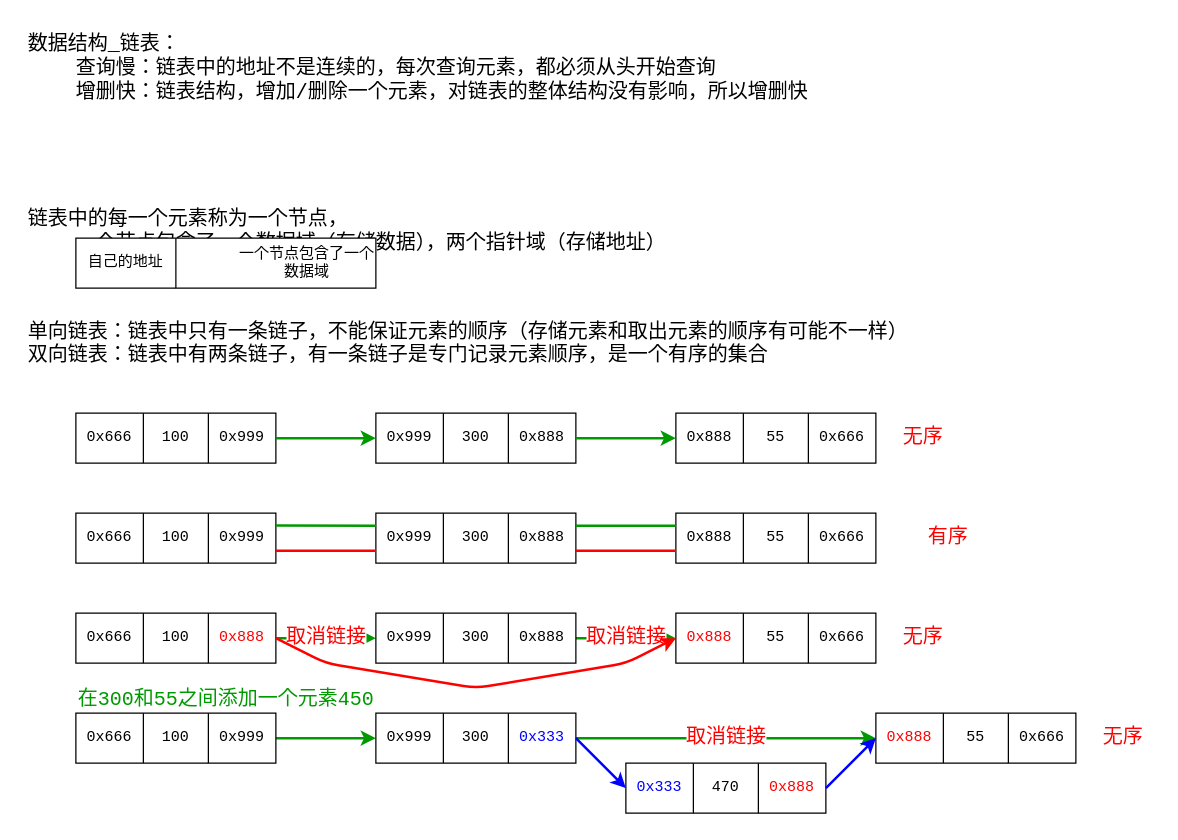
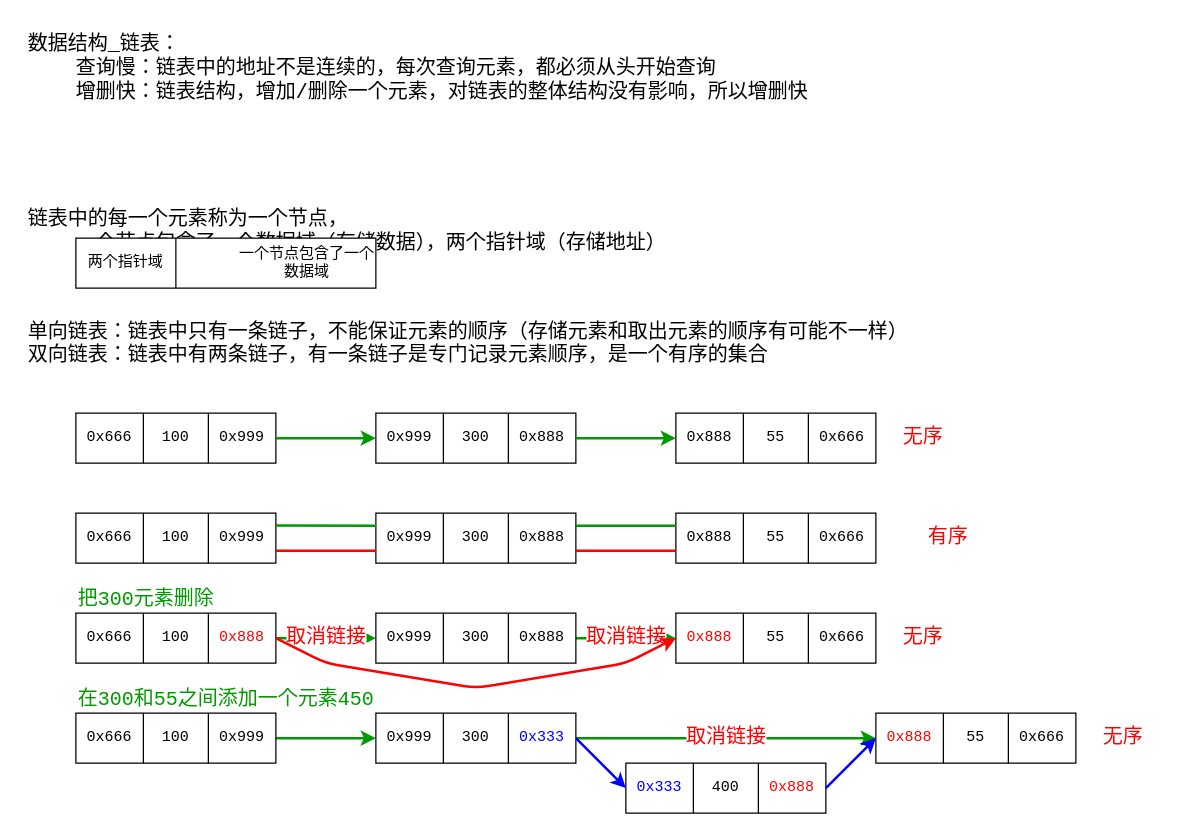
node "自己的地址": label "自己的地址" -> "两个指针域"
node "把300元素删除": added
node "470": label "470" -> "400"
